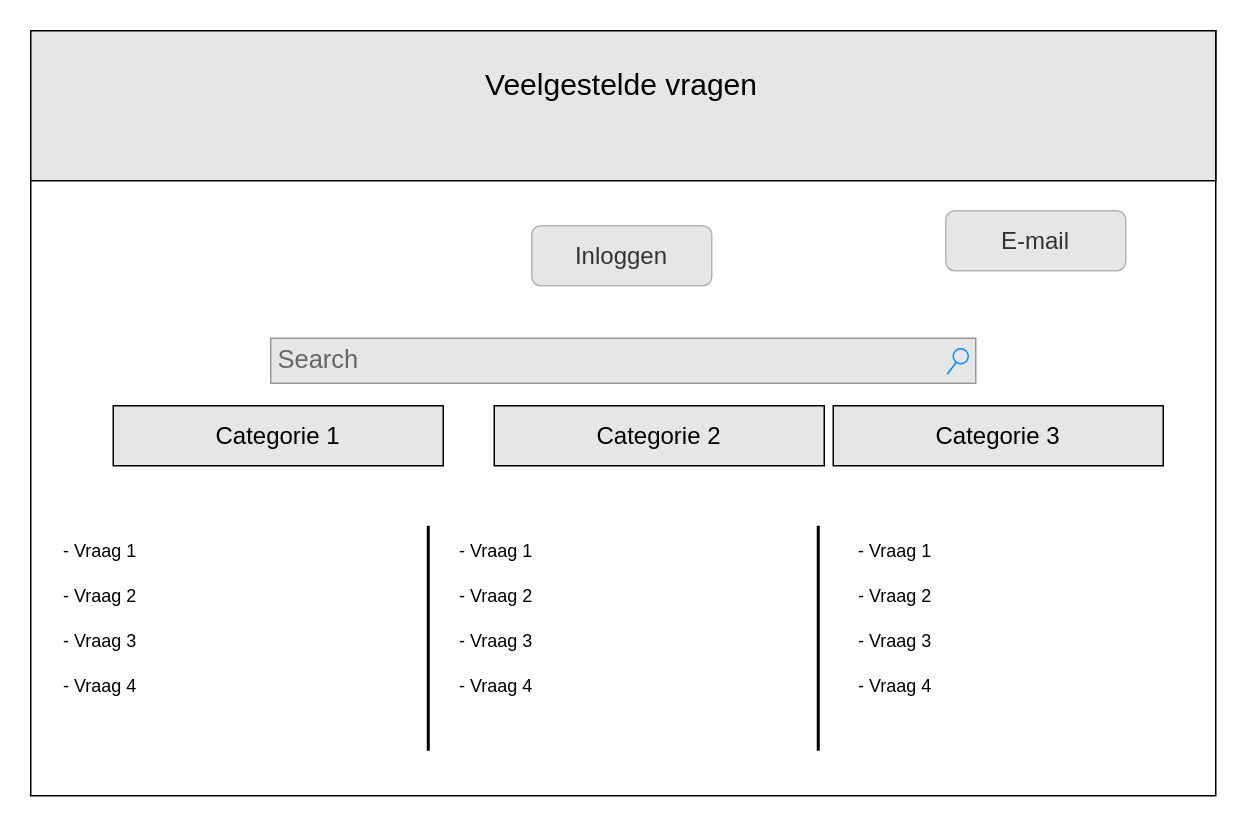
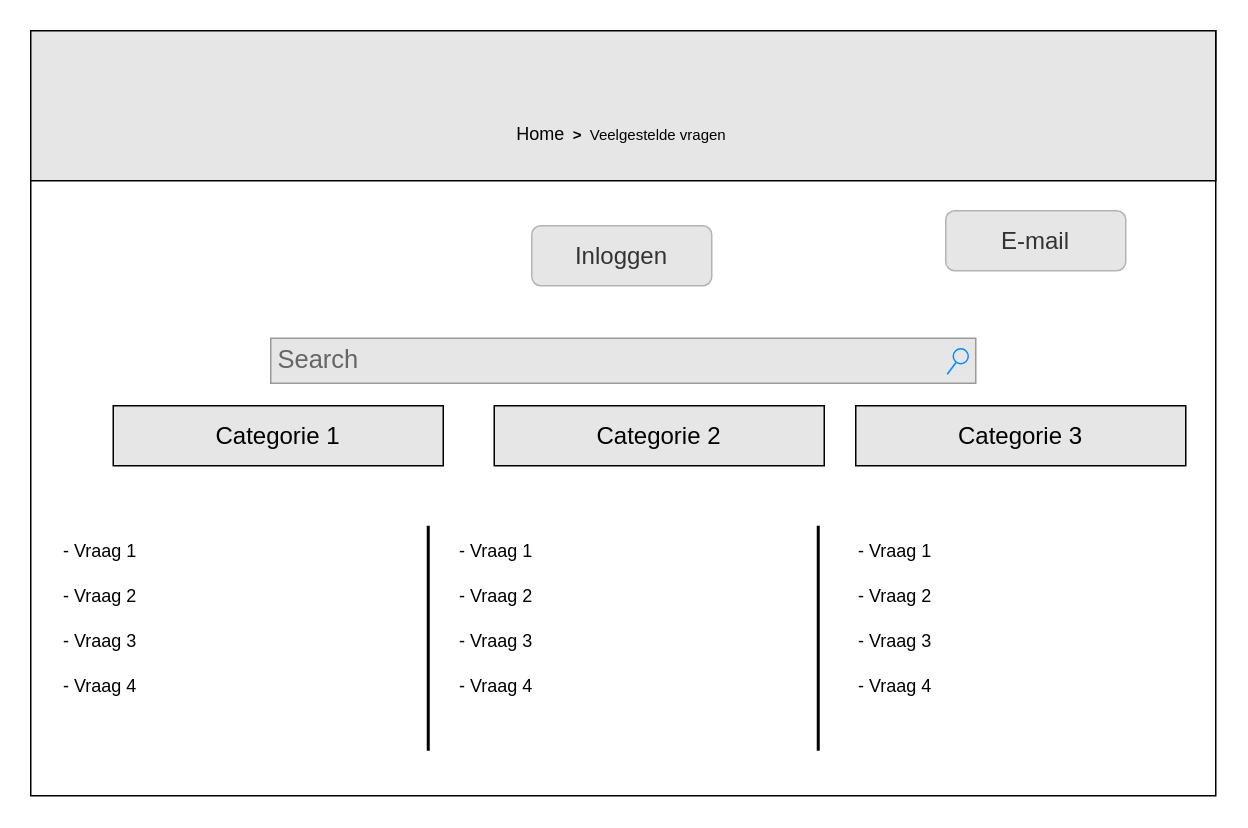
node "Veelgestelde vragen": removed
node "Home > Veelgestelde vragen": added
node "Categorie 3": moved (998, 436) -> (1021, 436)
